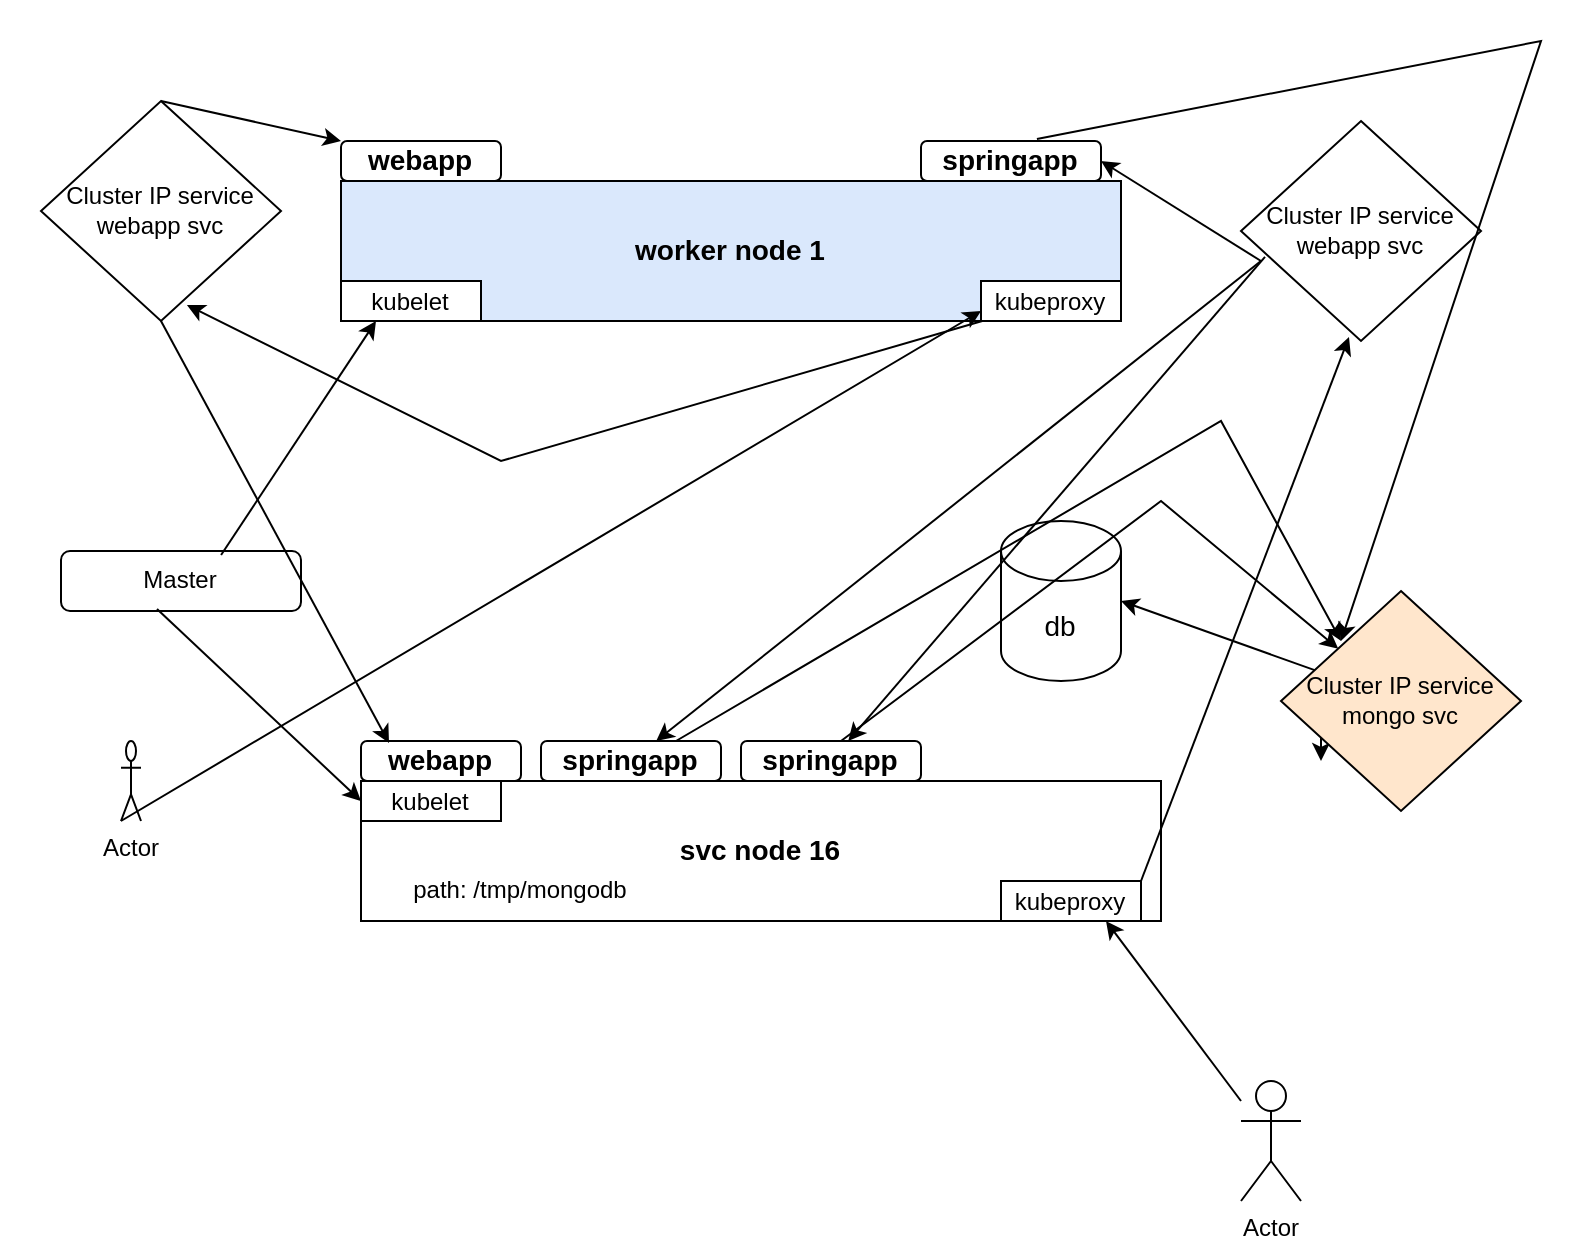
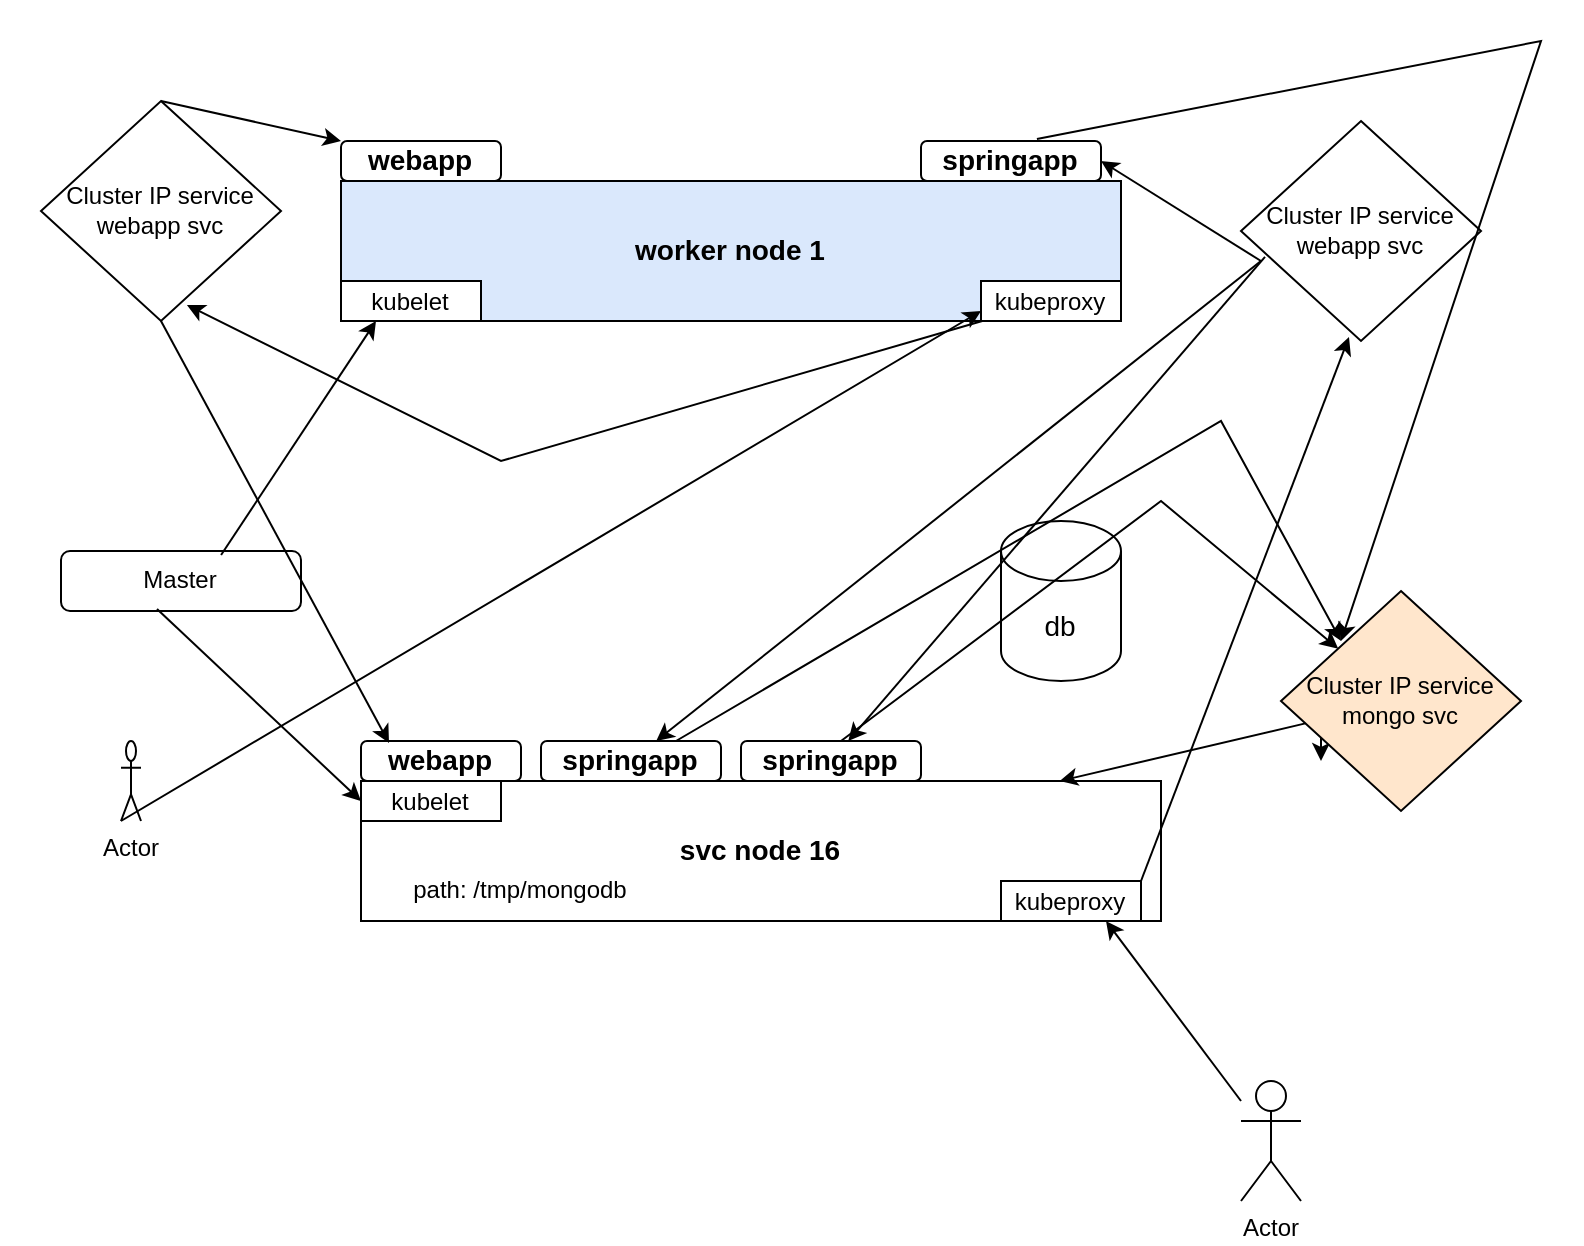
edge "Cluster IP service mongo svc" -> "db": now "Cluster IP service mongo svc" -> "svc node 16"
